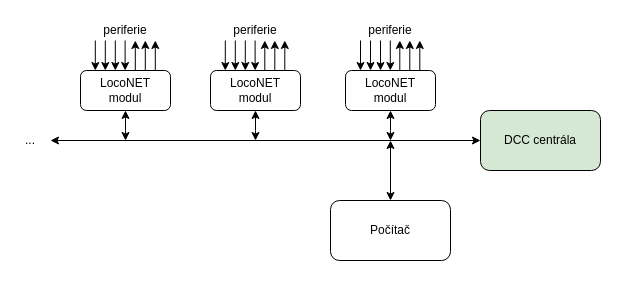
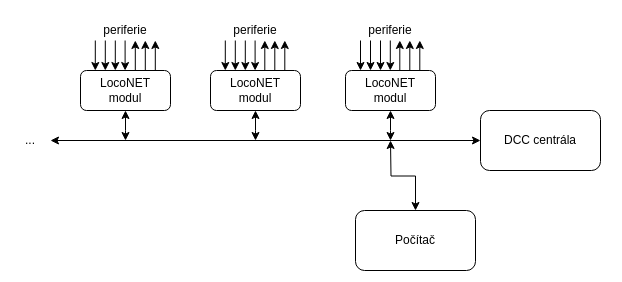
node "DCC centrála": fillcolor #d5e8d4 -> #ffffff
node "Počítač": moved (391, 231) -> (416, 241)
